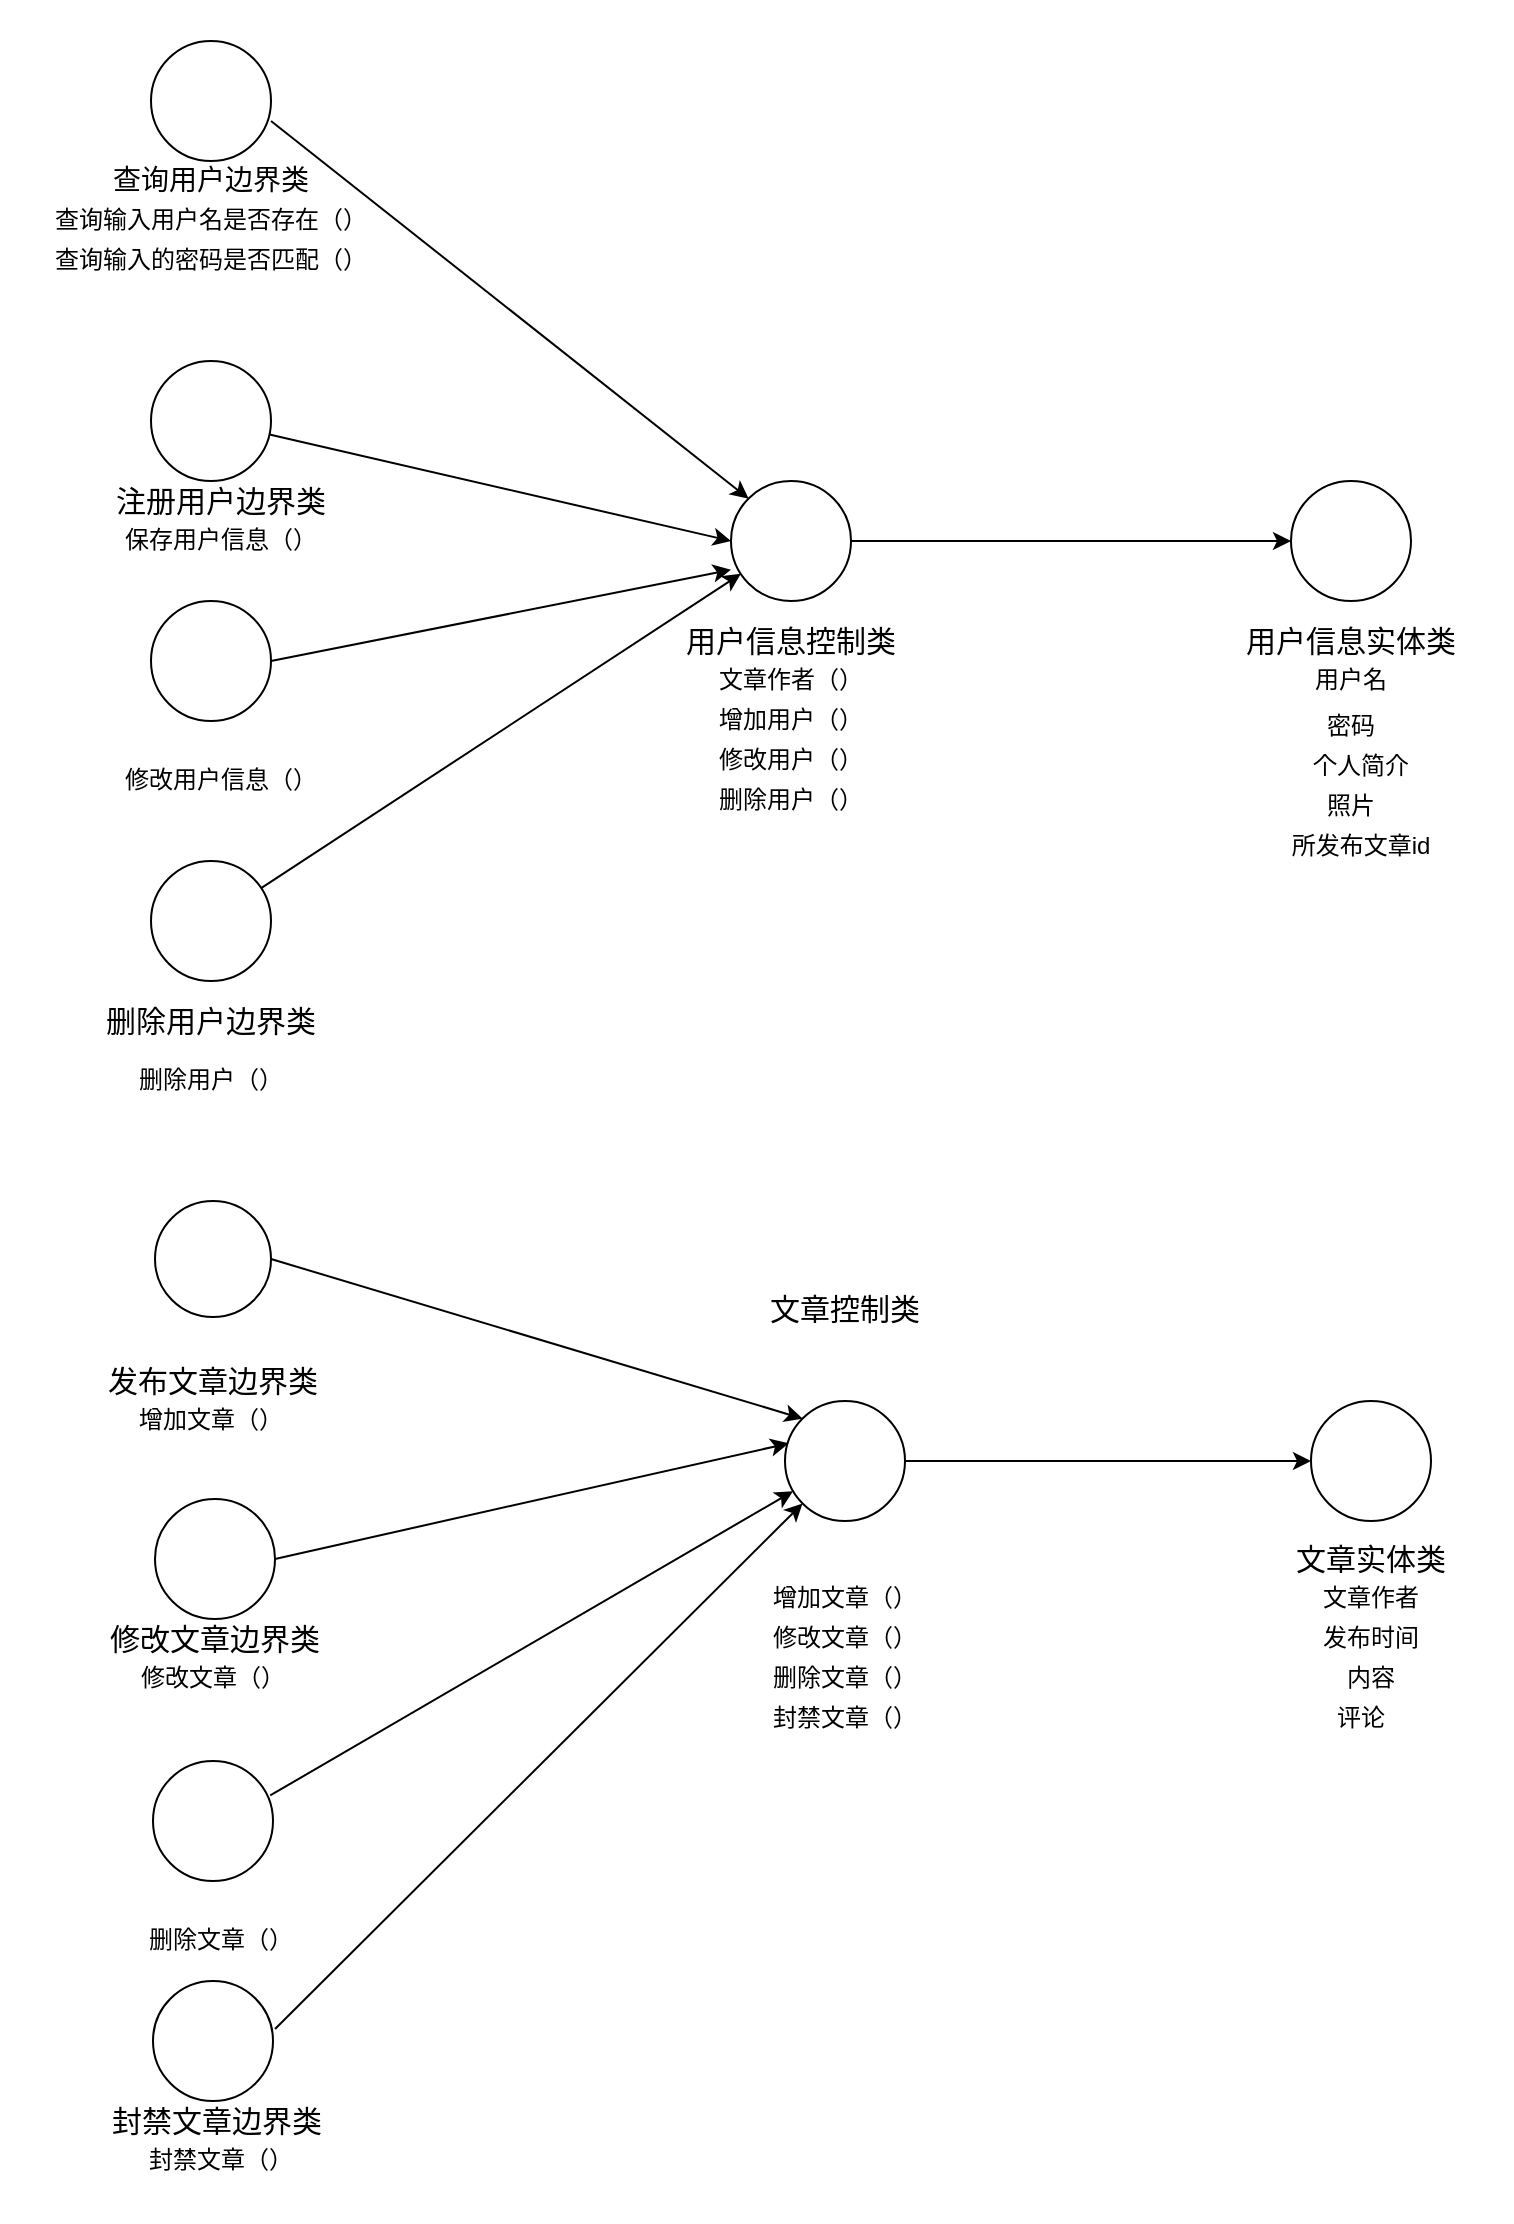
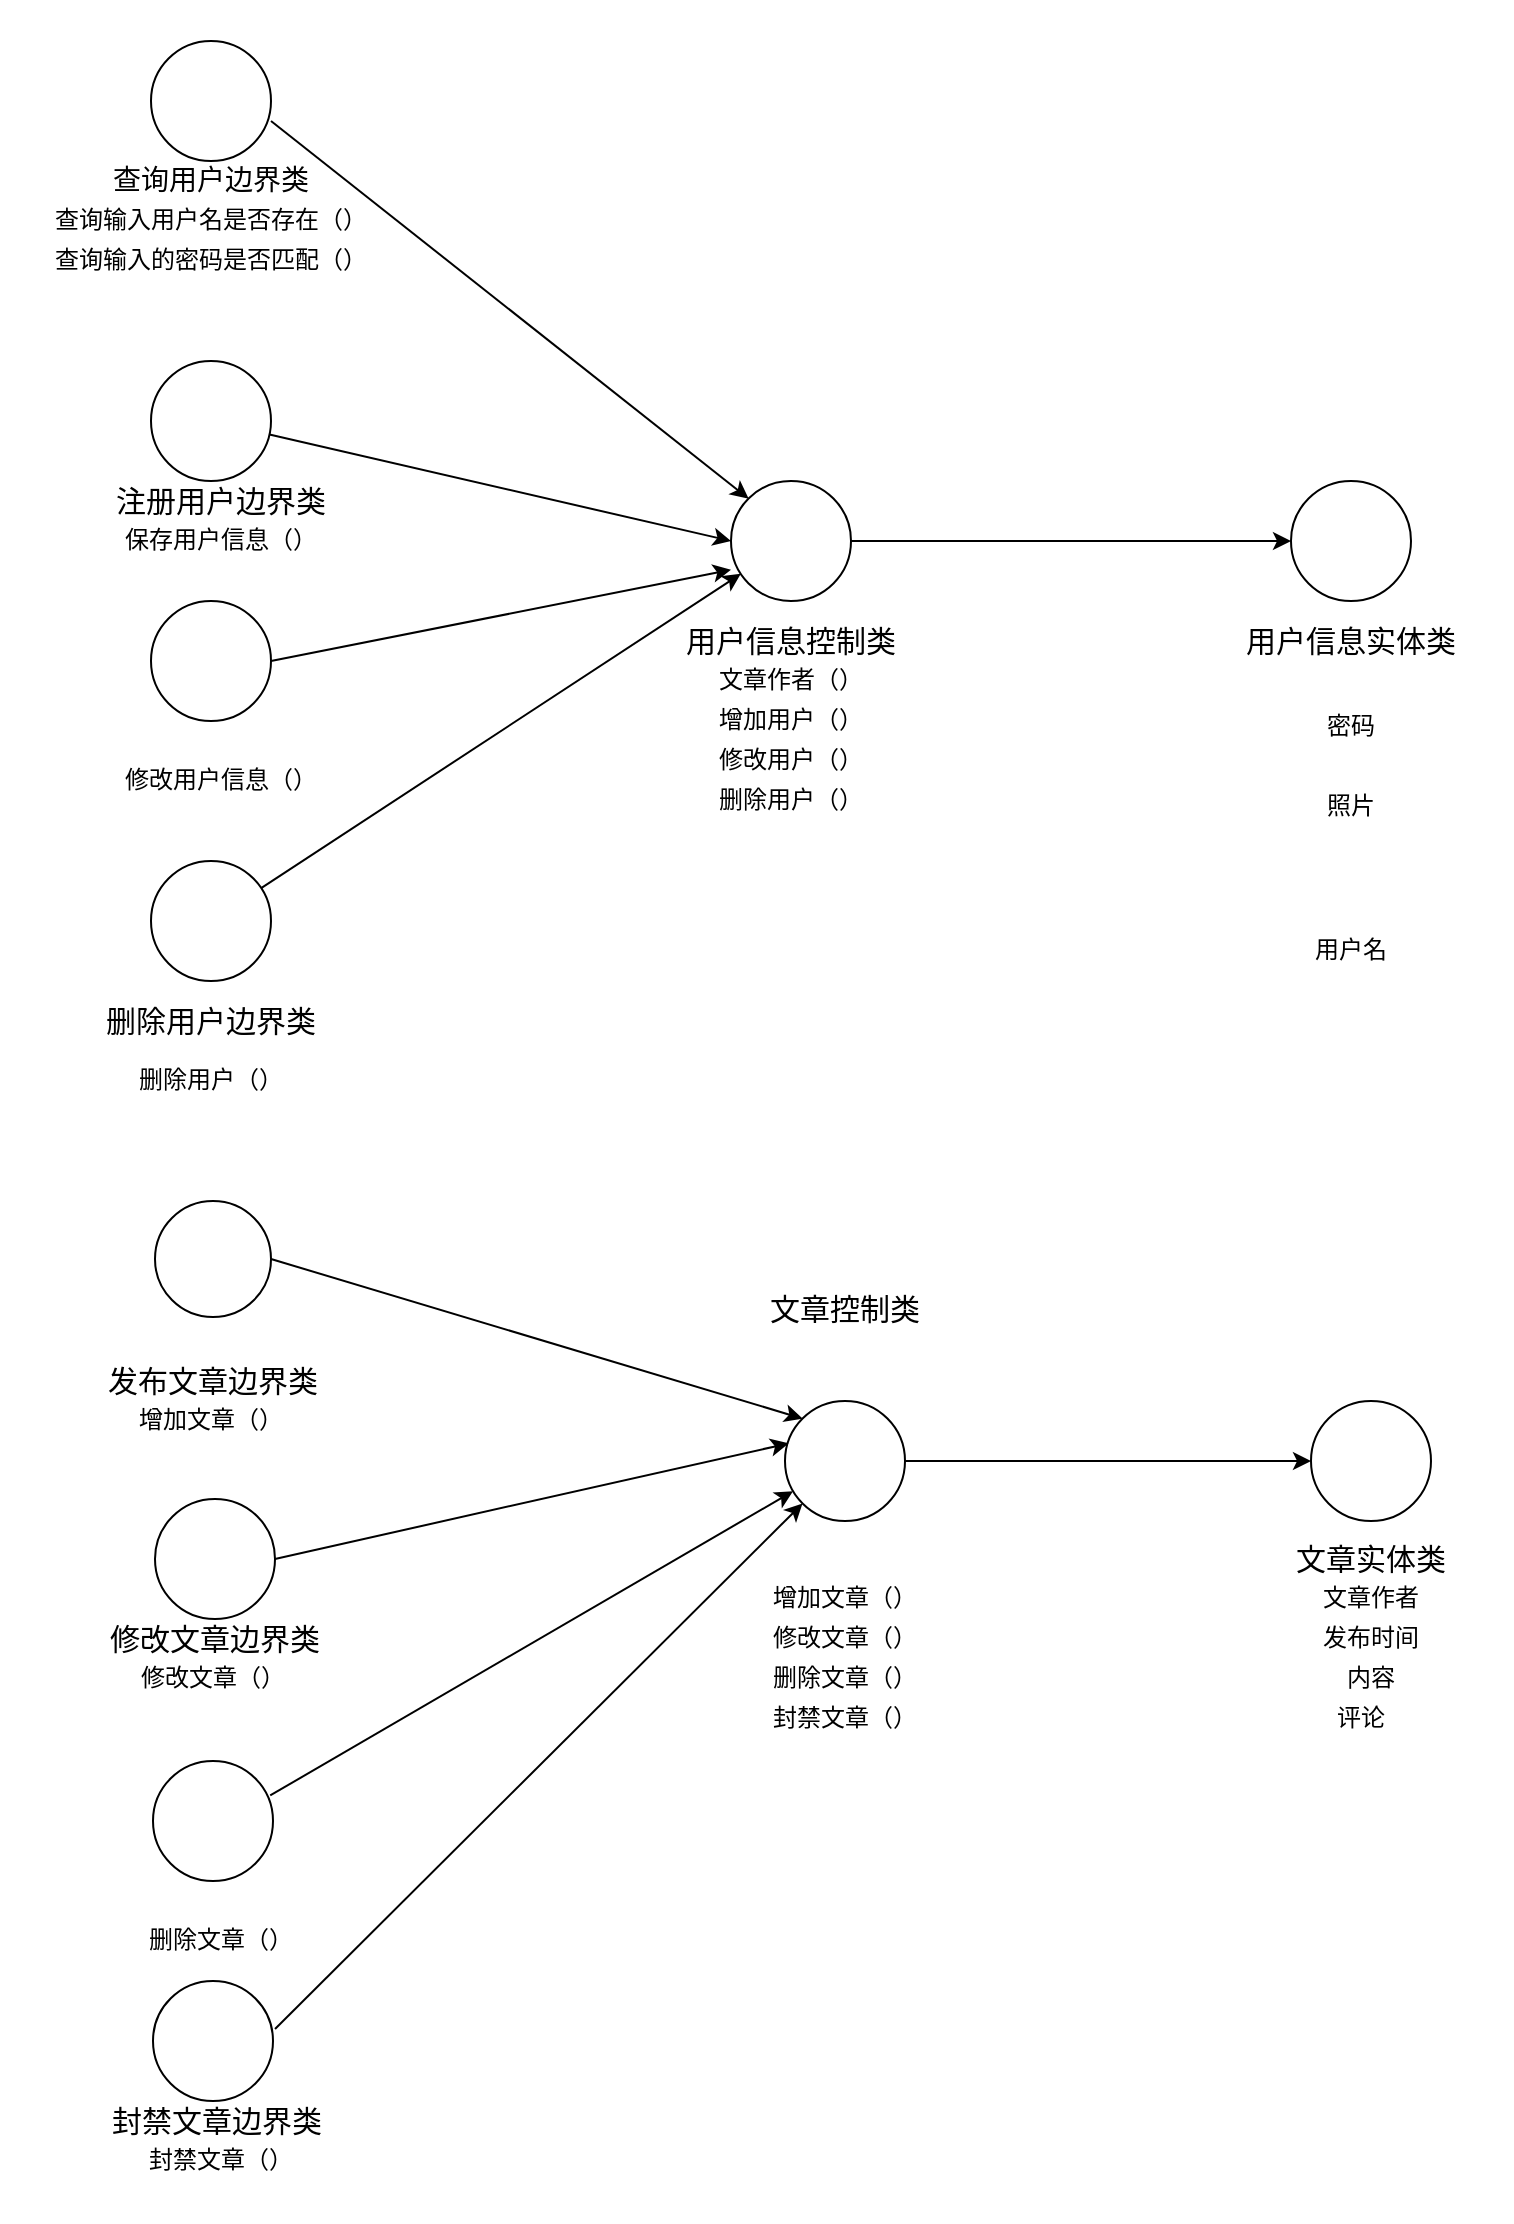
node "用户名": moved (1351, 681) -> (1351, 951)
node "个人简介": removed
node "所发布文章id": removed
